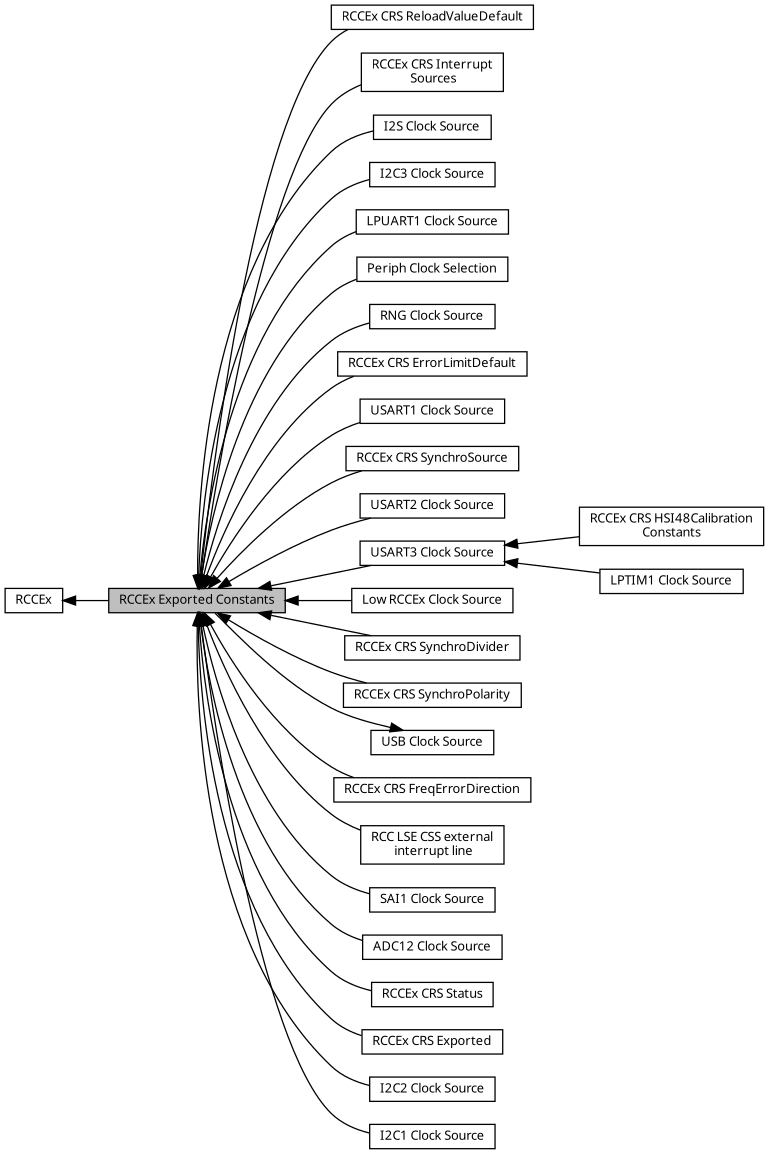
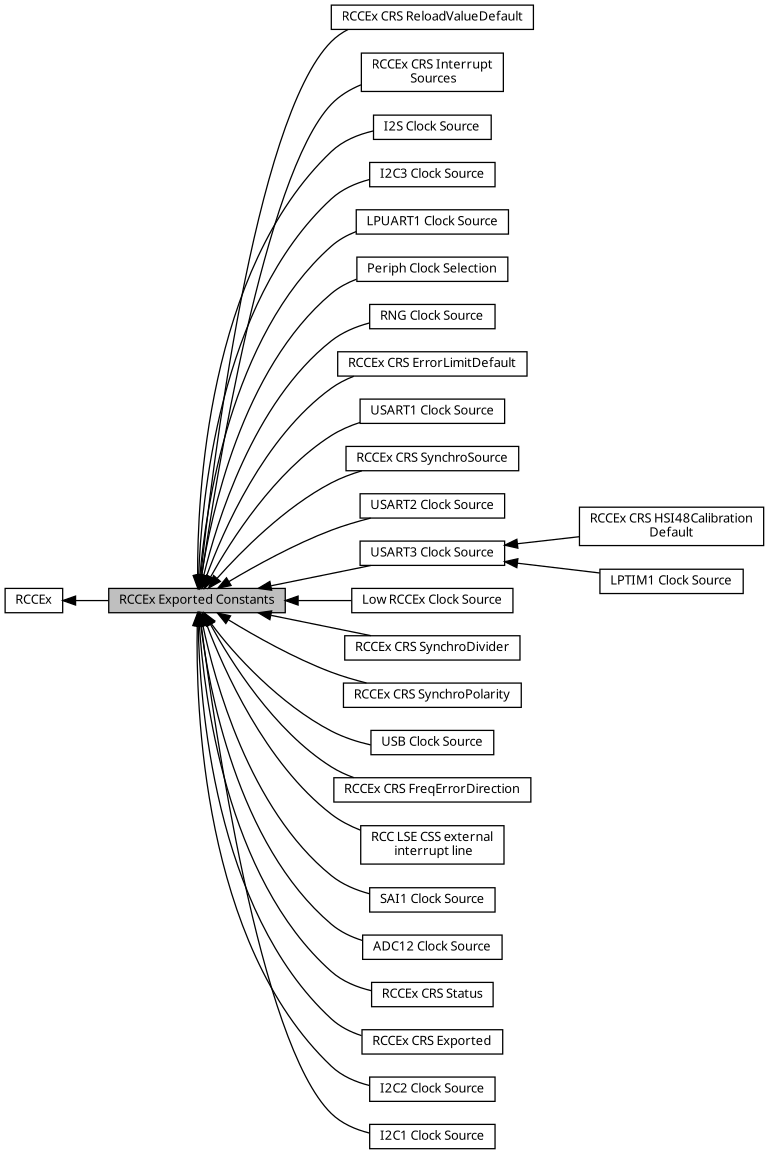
node "RCCEx CRS HSI48Calibration Constants": label "RCCEx CRS HSI48Calibration Constants" -> "RCCEx CRS HSI48Calibration Default"
edge "RCCEx Exported Constants" -> "USB Clock Source": reversed
